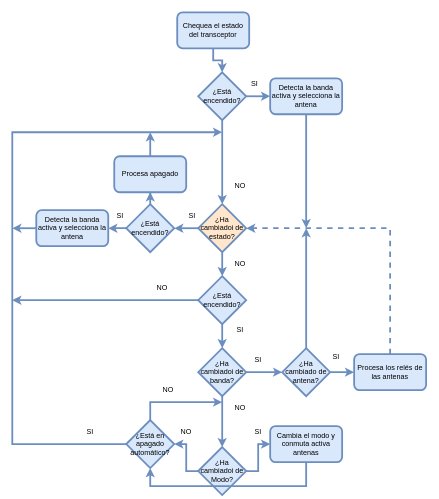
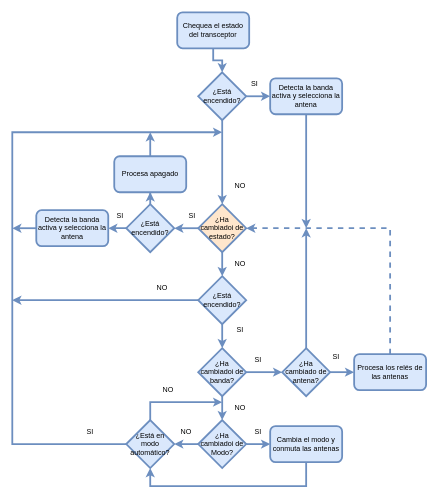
node "¿Está en apagado automático?": label "¿Está en apagado automático?" -> "¿Está en modo automático?"
node "Cambia el modo y conmuta activa antenas": label "Cambia el modo y conmuta activa antenas" -> "Cambia el modo y conmuta las antenas"
node "¿Ha cambiadoi de Modo?": moved (222, 471) -> (222, 444)
